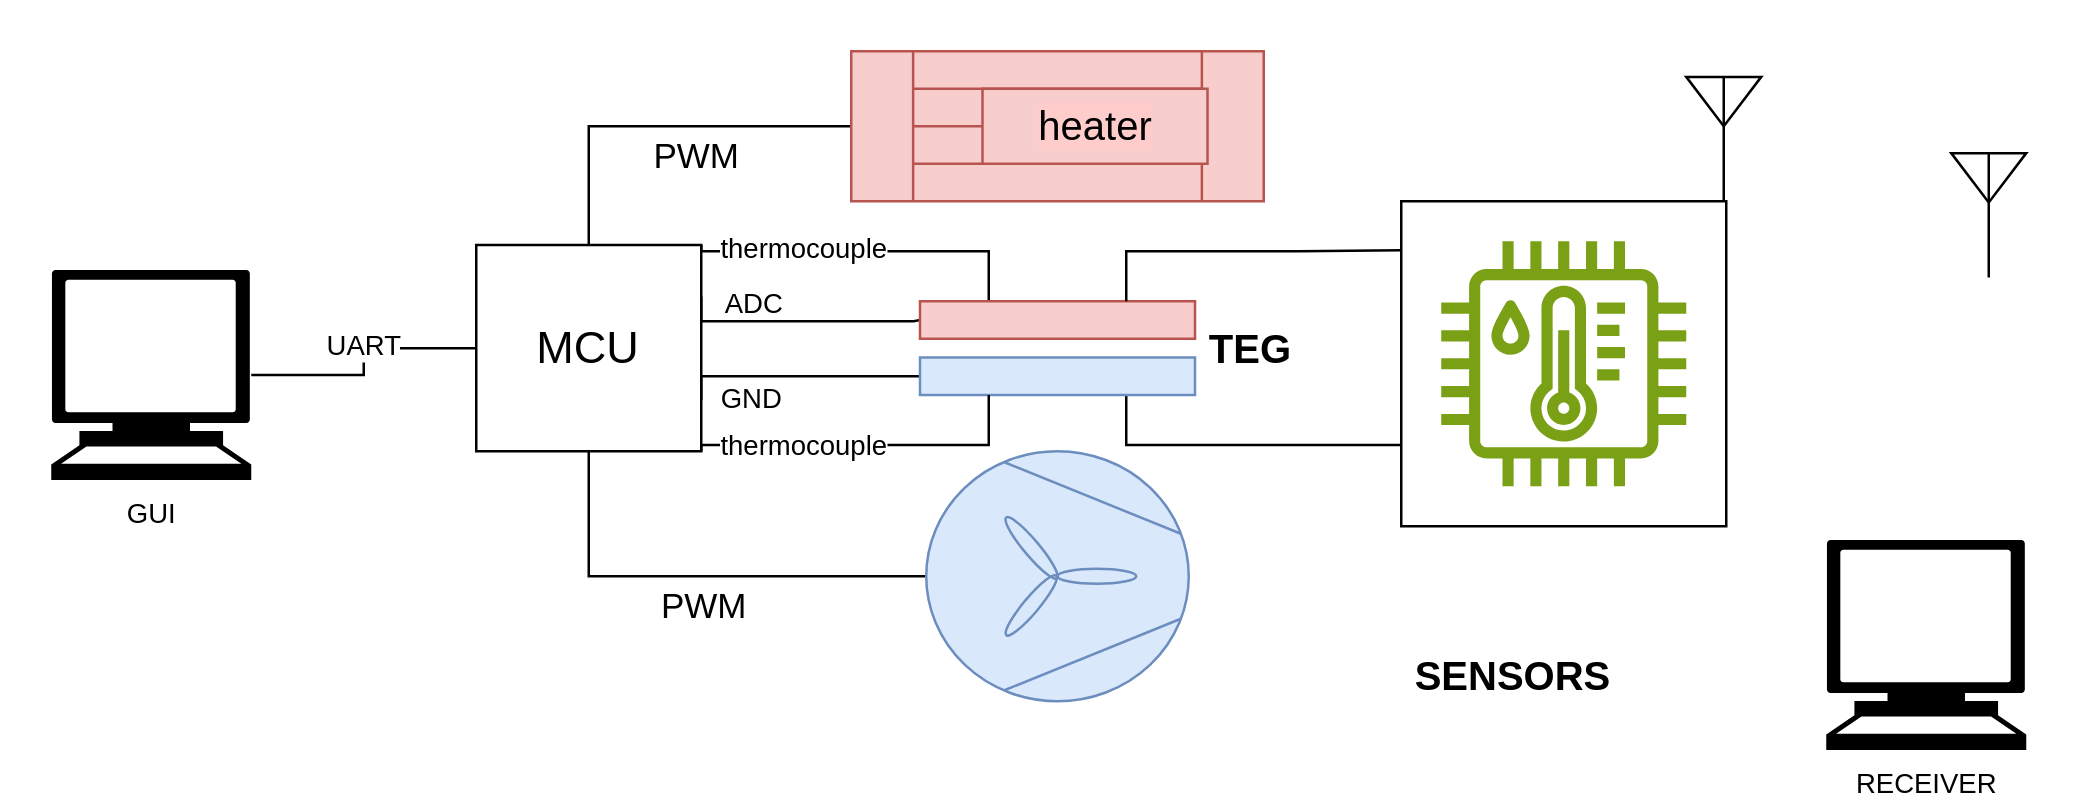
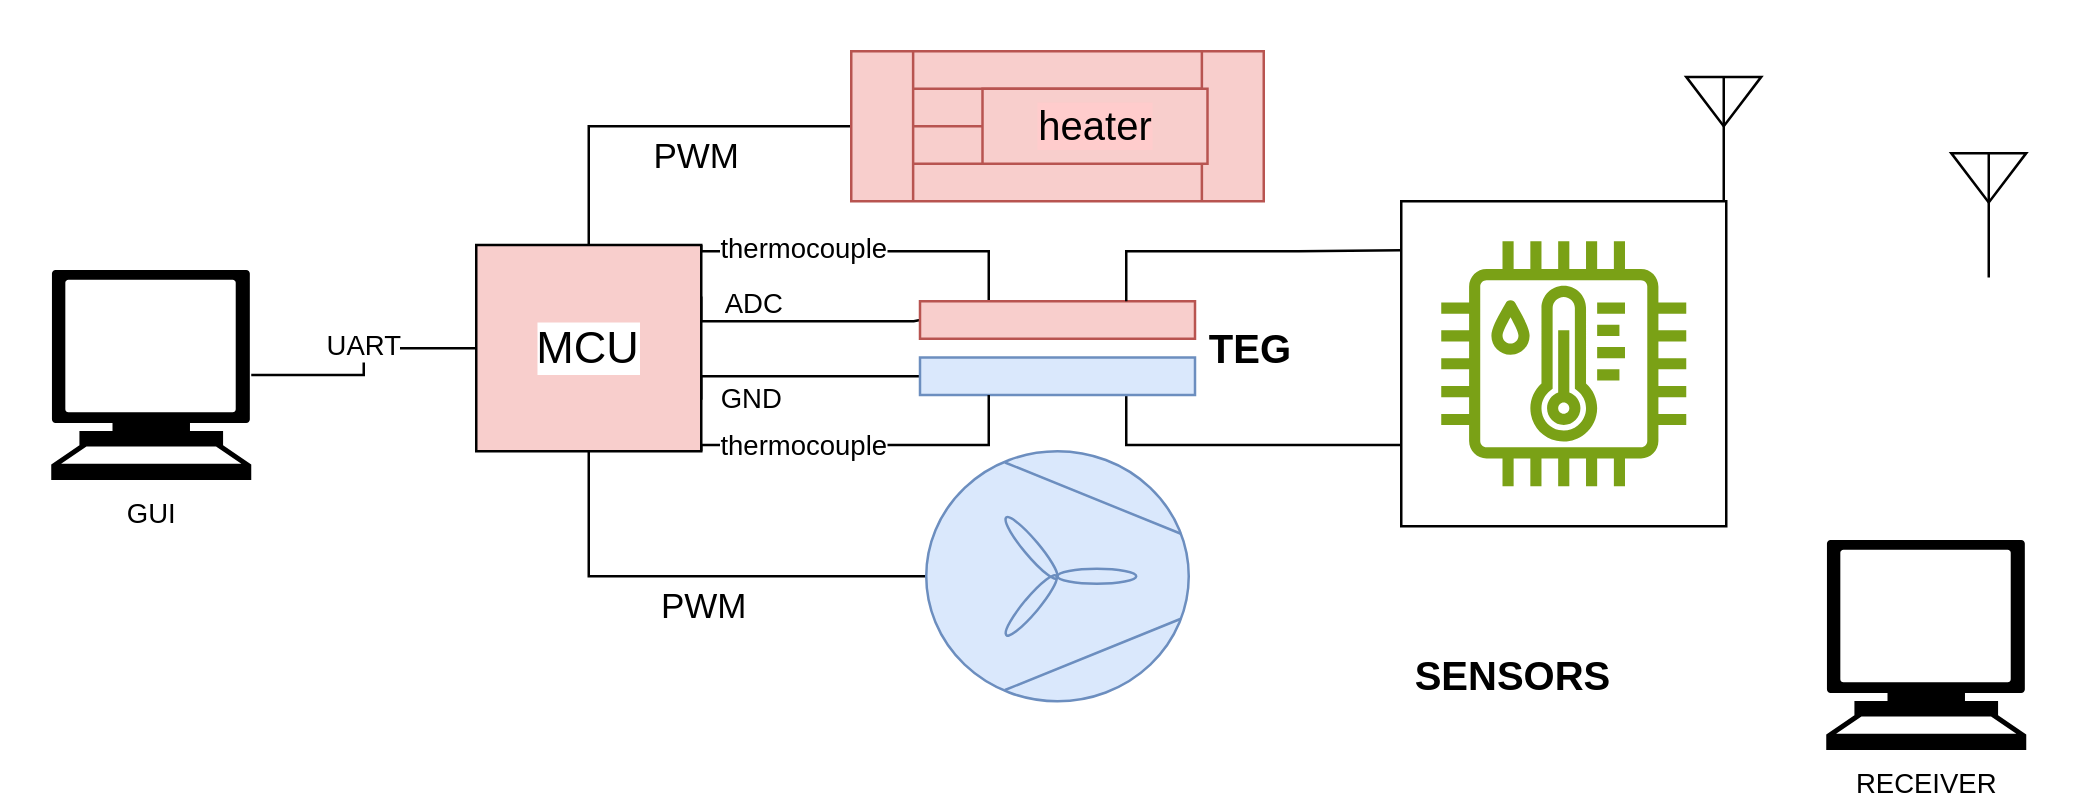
node "MCU": fillcolor #ffffff -> #f8cecc
